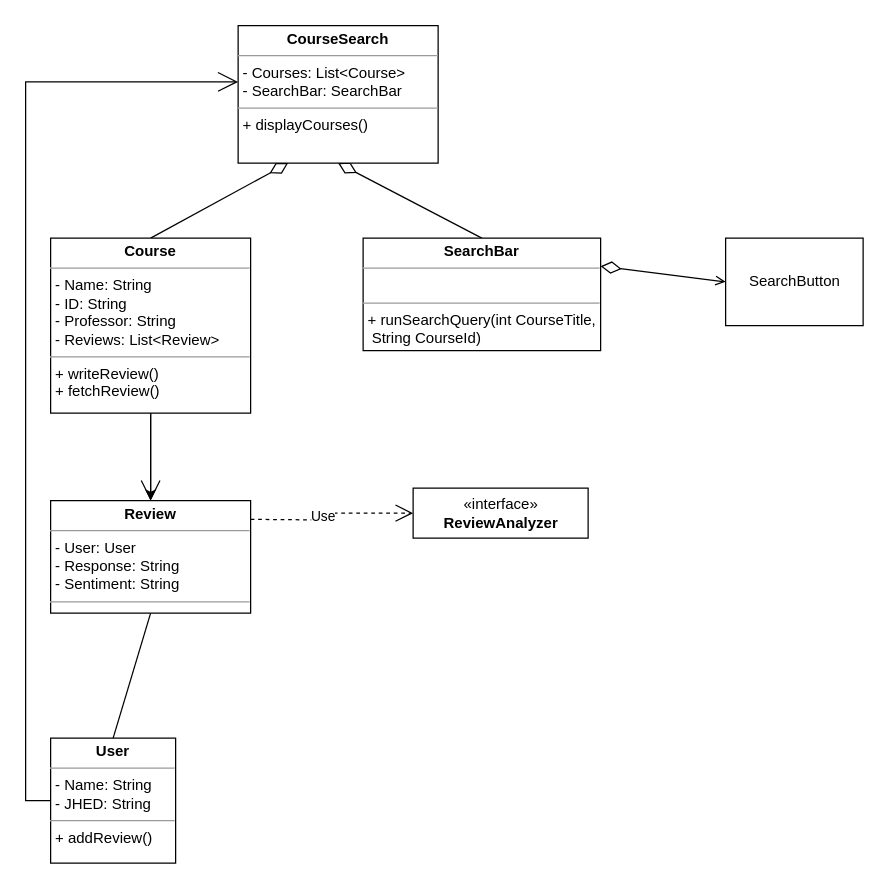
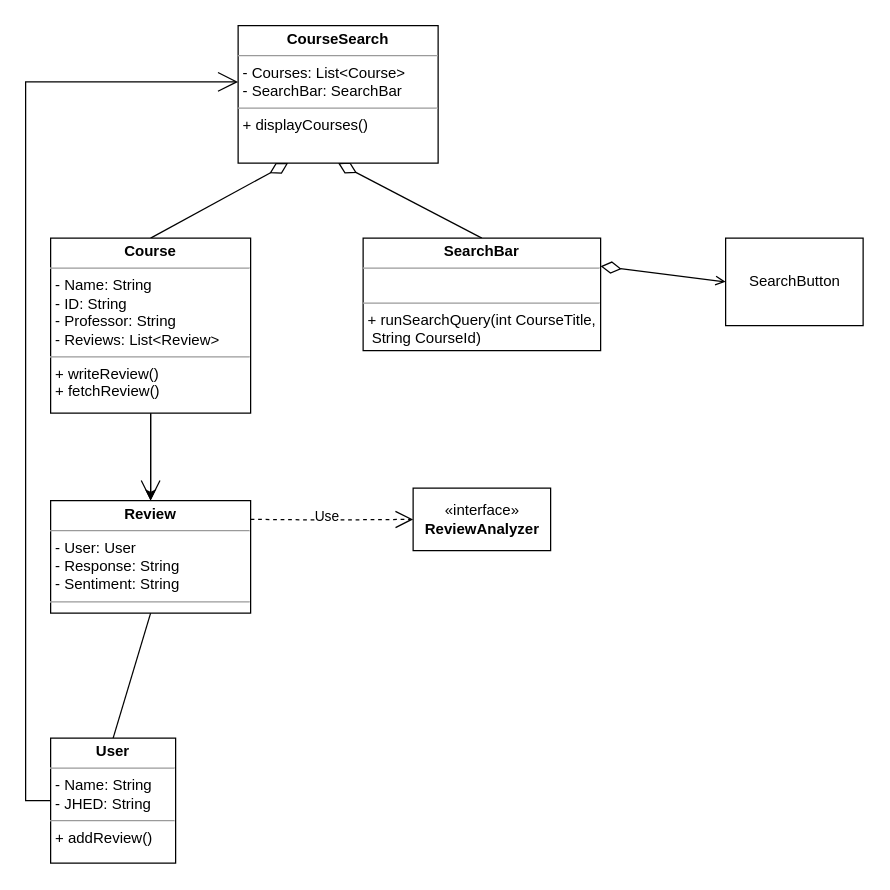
node "«interface» ReviewAnalyzer": size 175x50 -> 138x63
